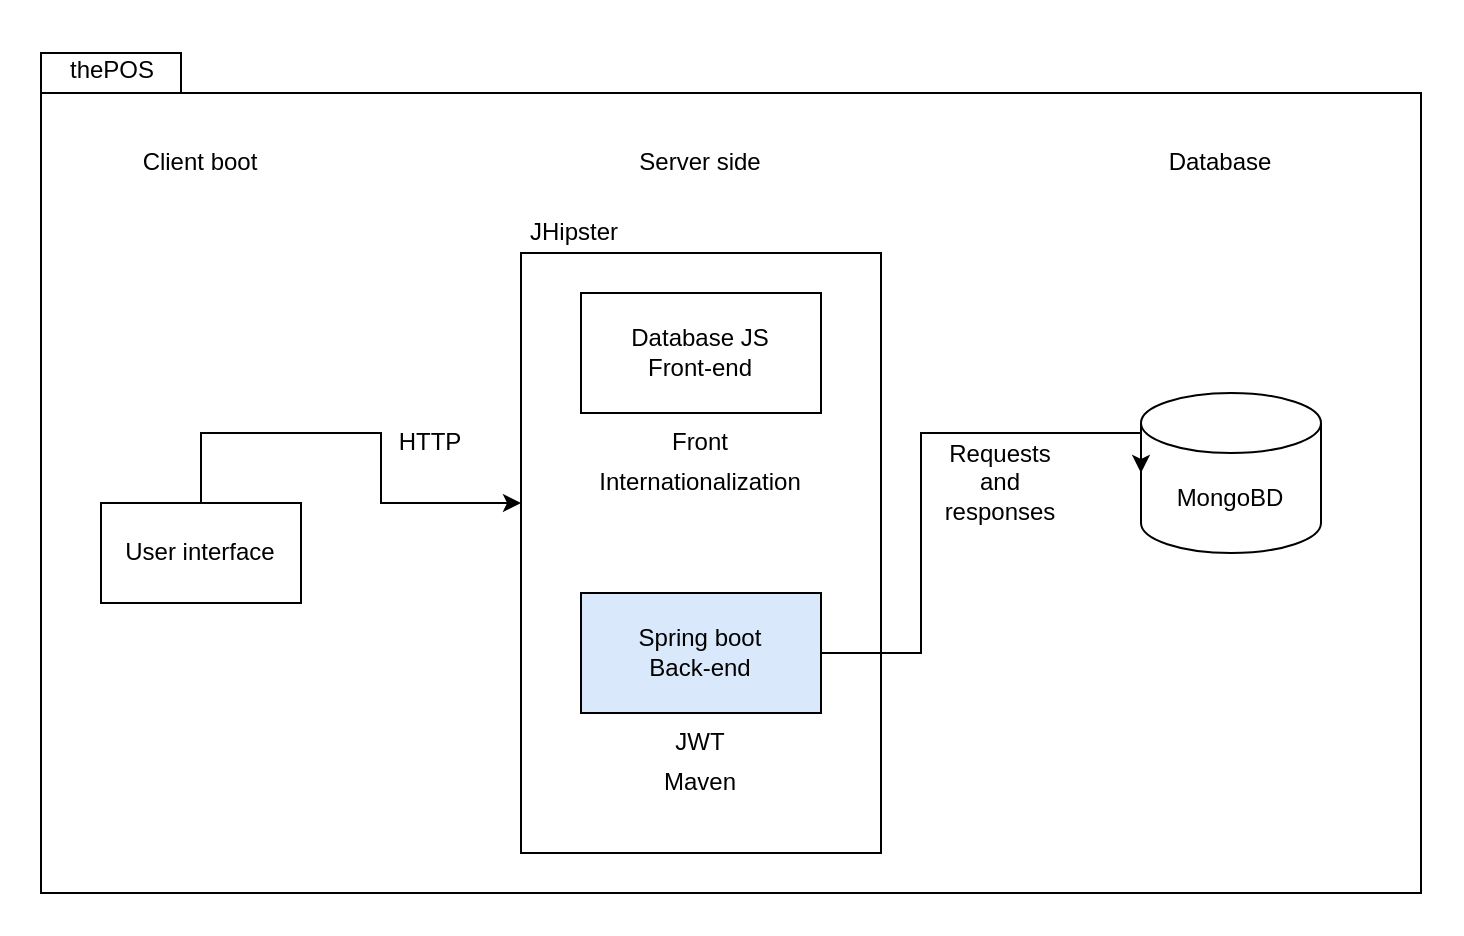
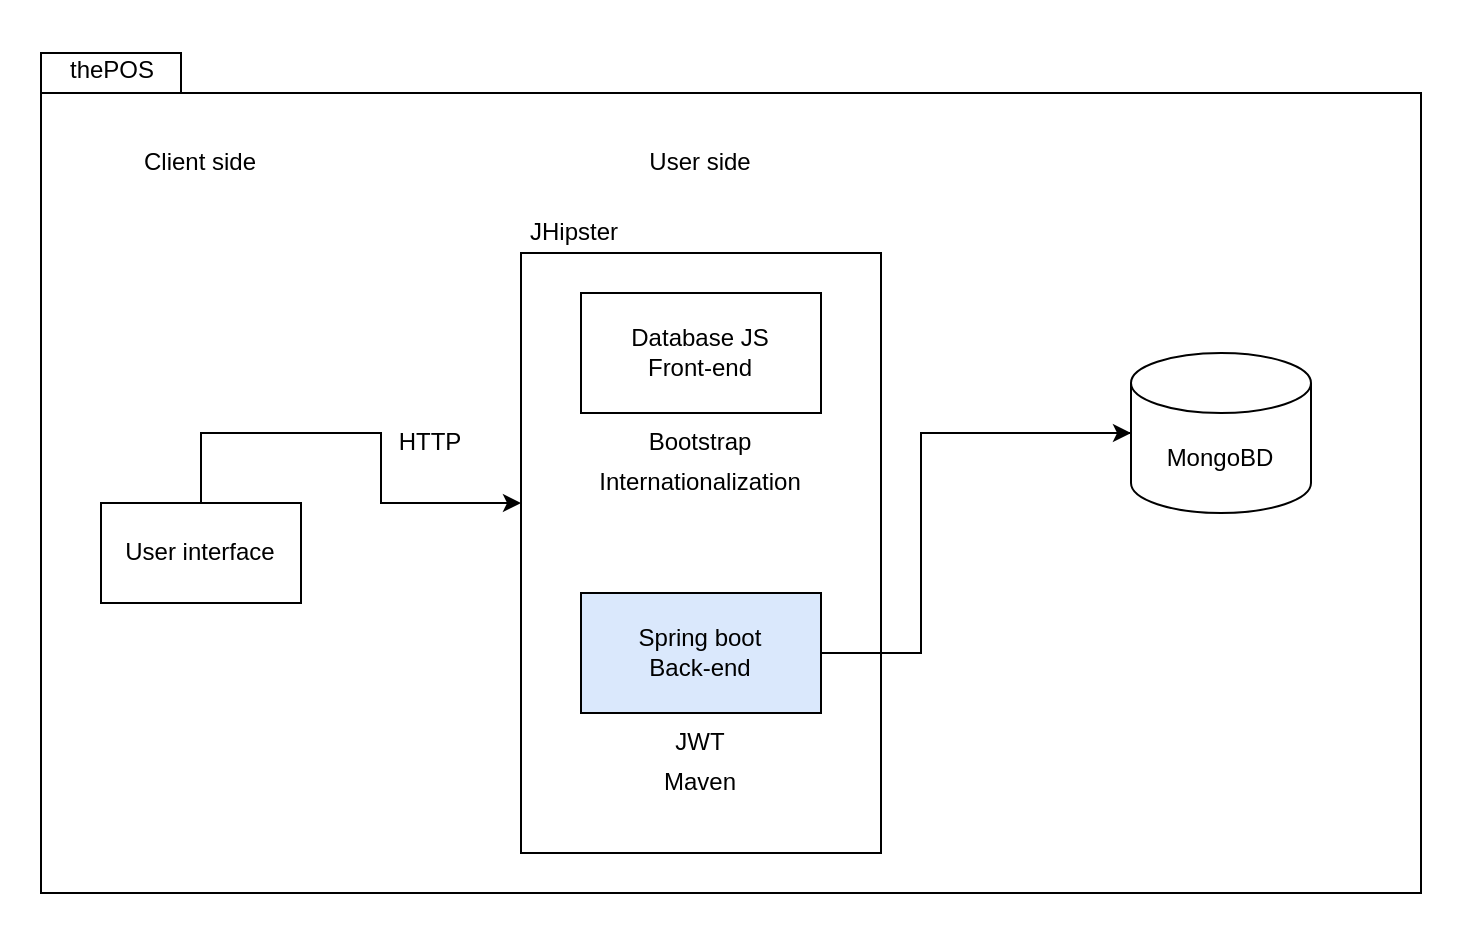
node "Client boot": label "Client boot" -> "Client side"
node "Server side": label "Server side" -> "User side"
node "Database": removed
node "Front": label "Front" -> "Bootstrap"
node "MongoBD": moved (1231, 473) -> (1221, 433)
node "Requests and responses": removed
